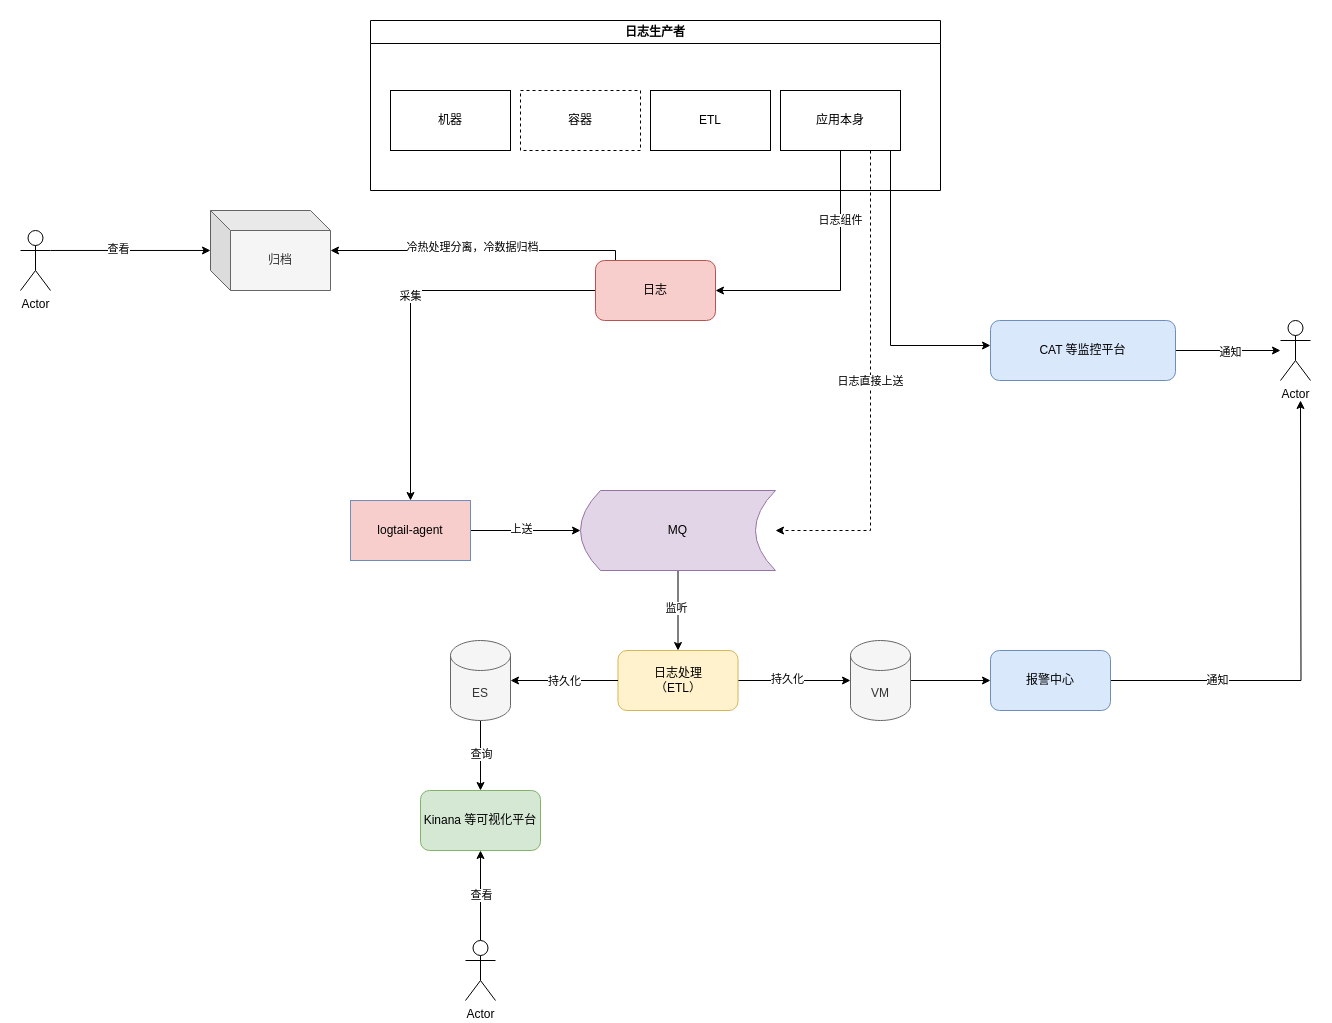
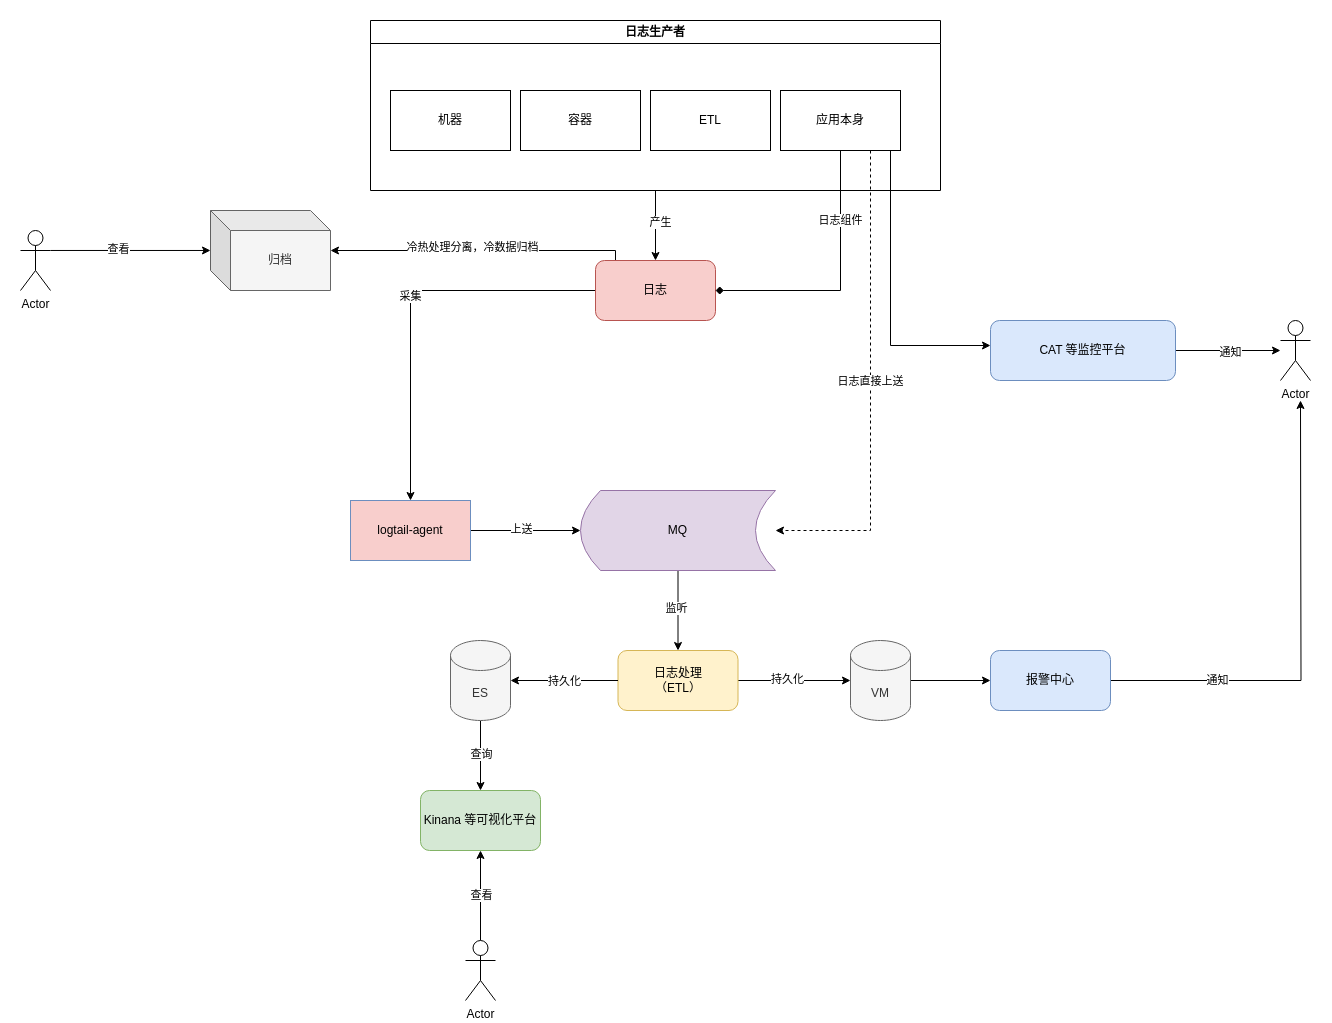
node "容器": style dashed -> solid
edge "日志生产者" -> "日志": added, label "产生"
edge "应用本身" -> "日志": arrowhead classic -> diamond
